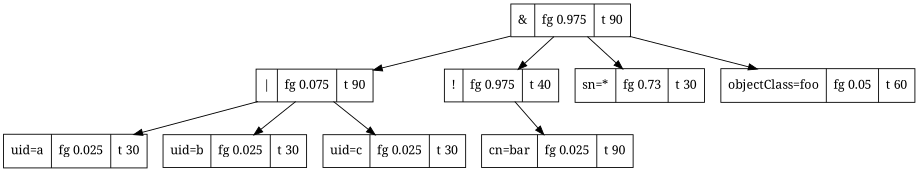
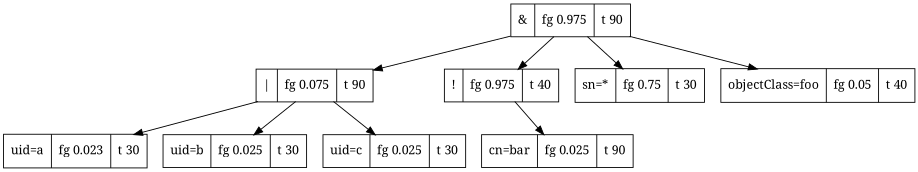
node "sn=*": text "fg 0.73" -> "fg 0.75"
node "objectClass=foo": text "t 60" -> "t 40"
node "uid=a": text "fg 0.025" -> "fg 0.023"
